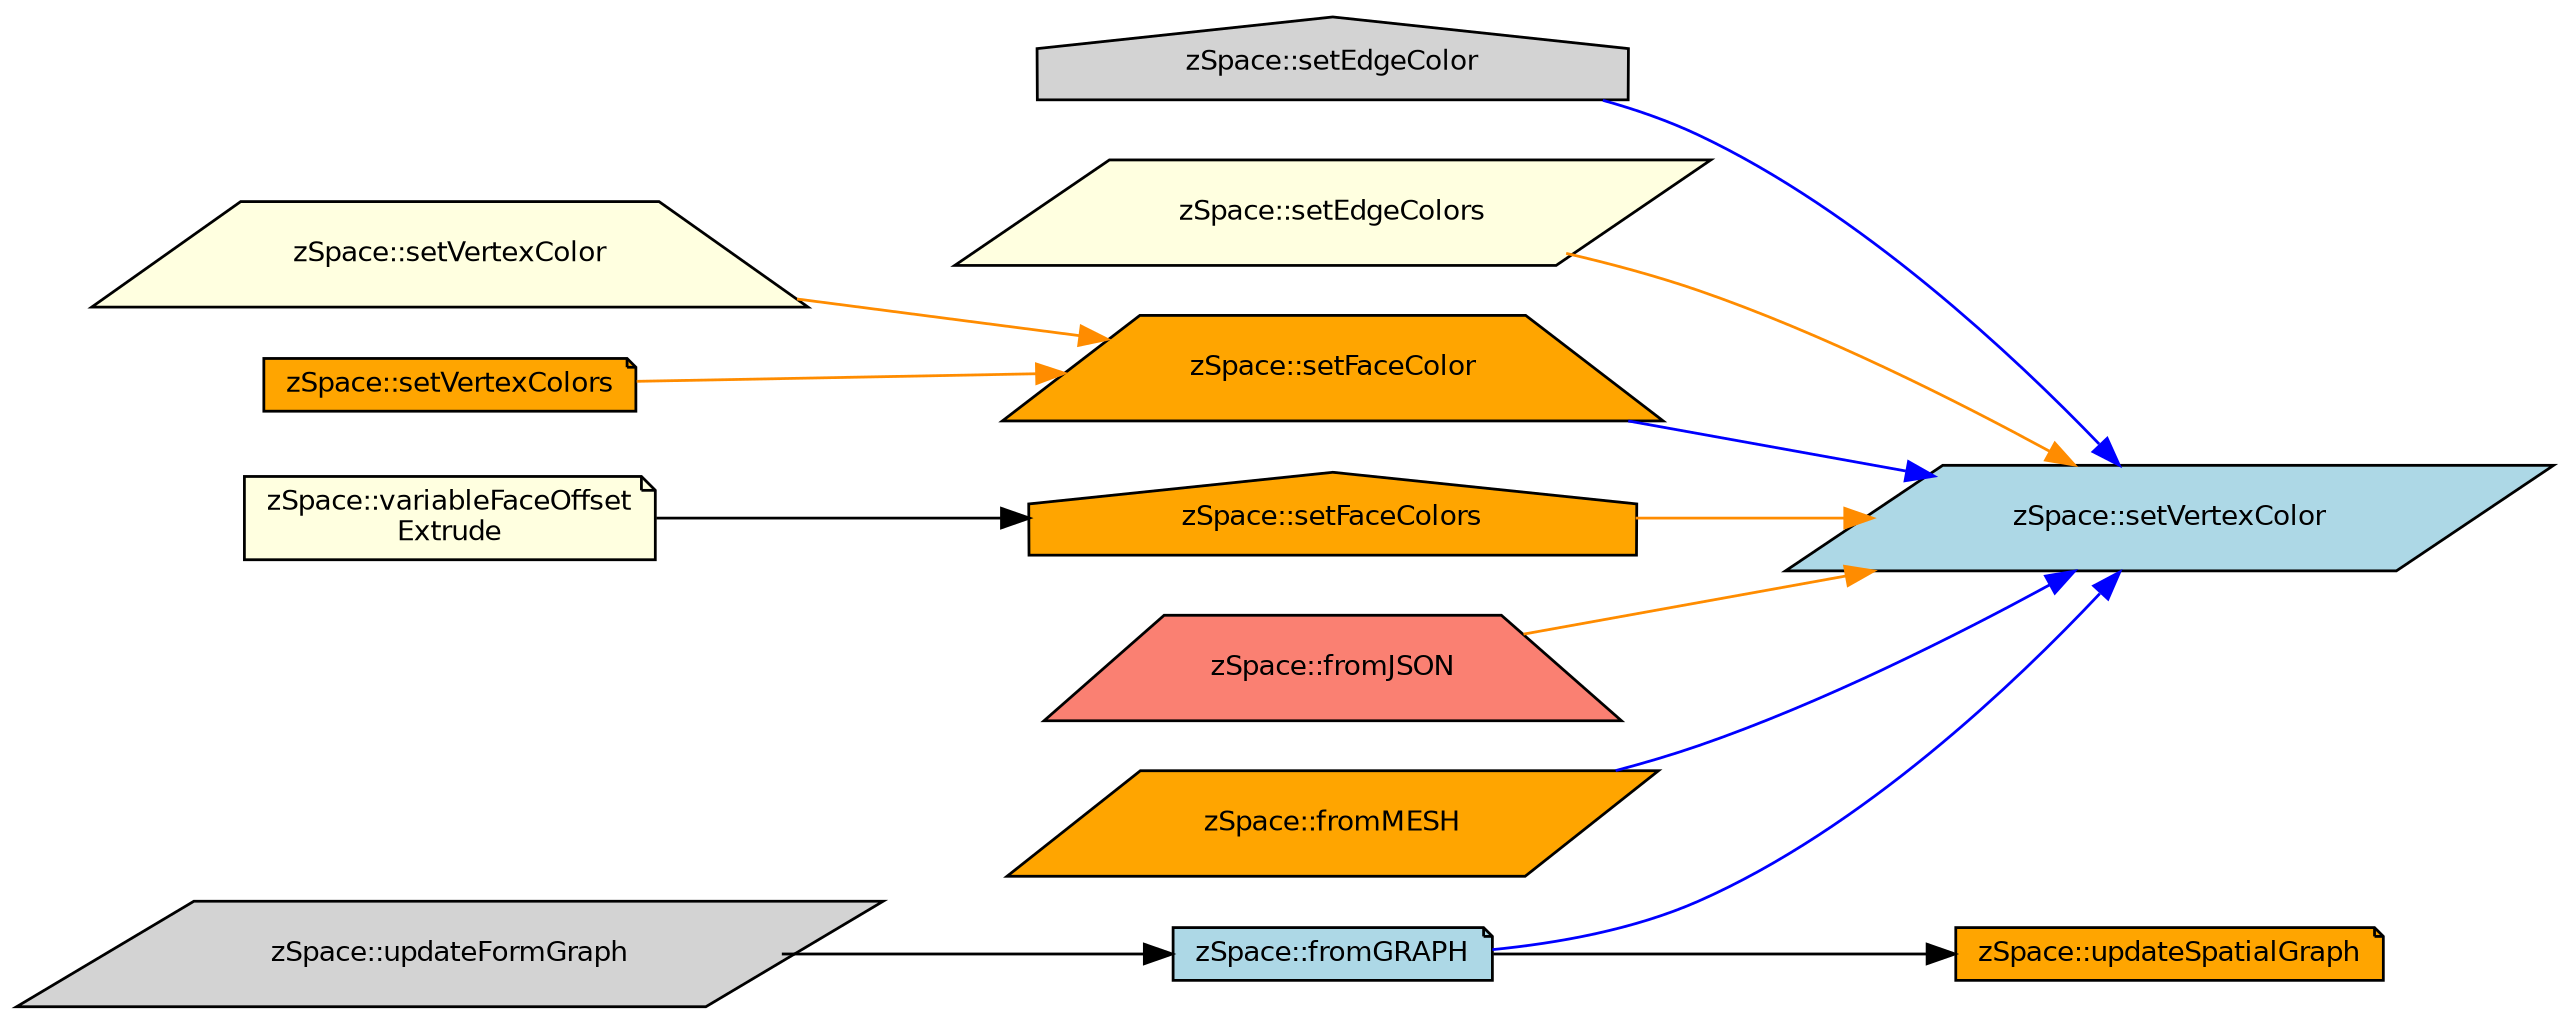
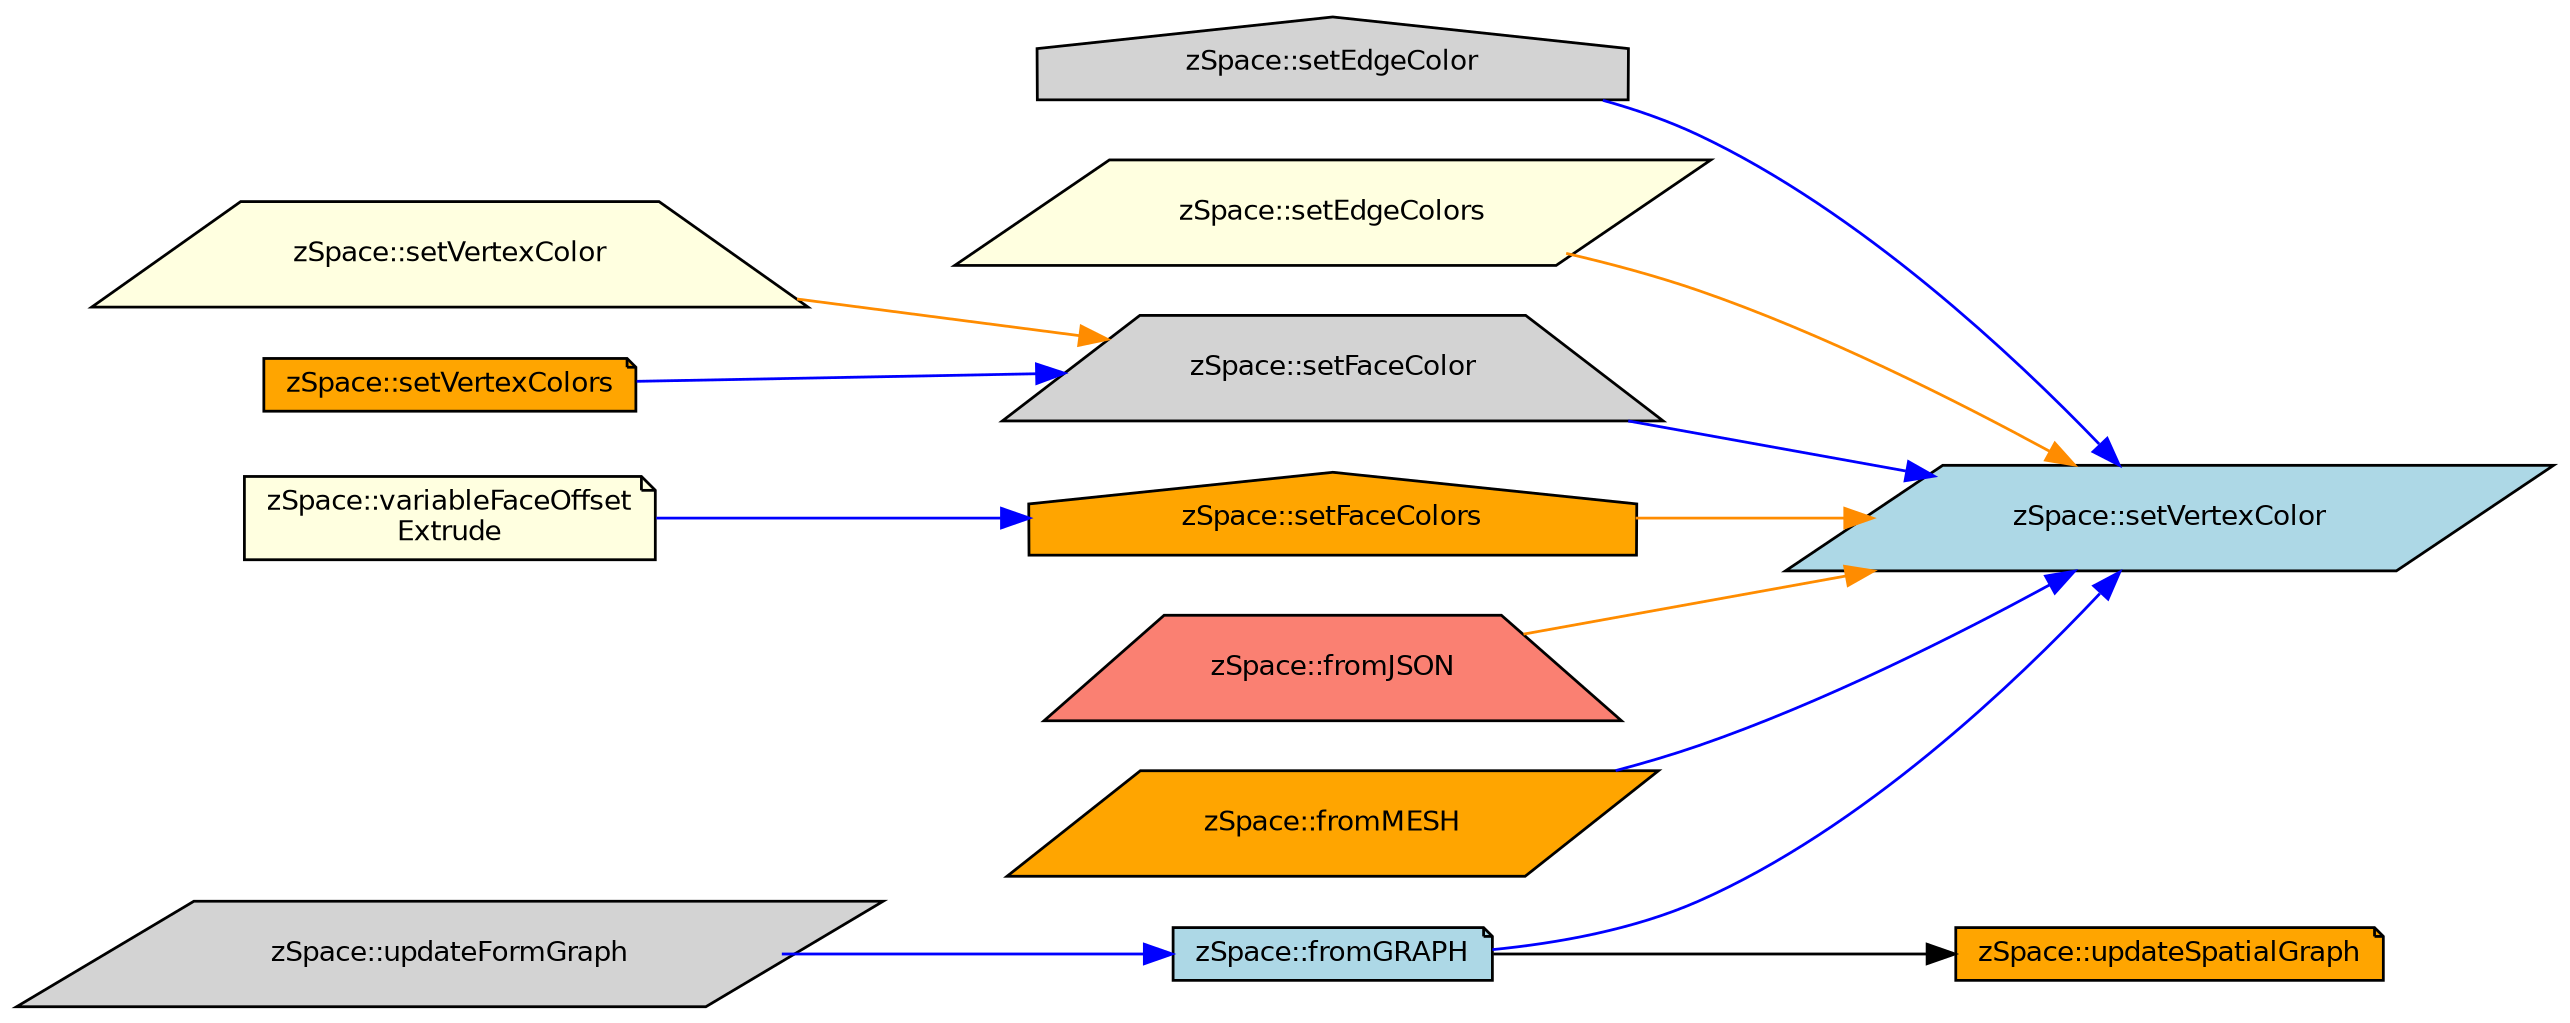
node "zSpace::setFaceColor": fillcolor orange -> lightgrey
edge "zSpace::setVertexColors" -> "zSpace::setFaceColor": color darkorange -> blue
edge "zSpace::variableFaceOffset Extrude" -> "zSpace::setFaceColors": color black -> blue
edge "zSpace::updateFormGraph" -> "zSpace::fromGRAPH": color black -> blue
